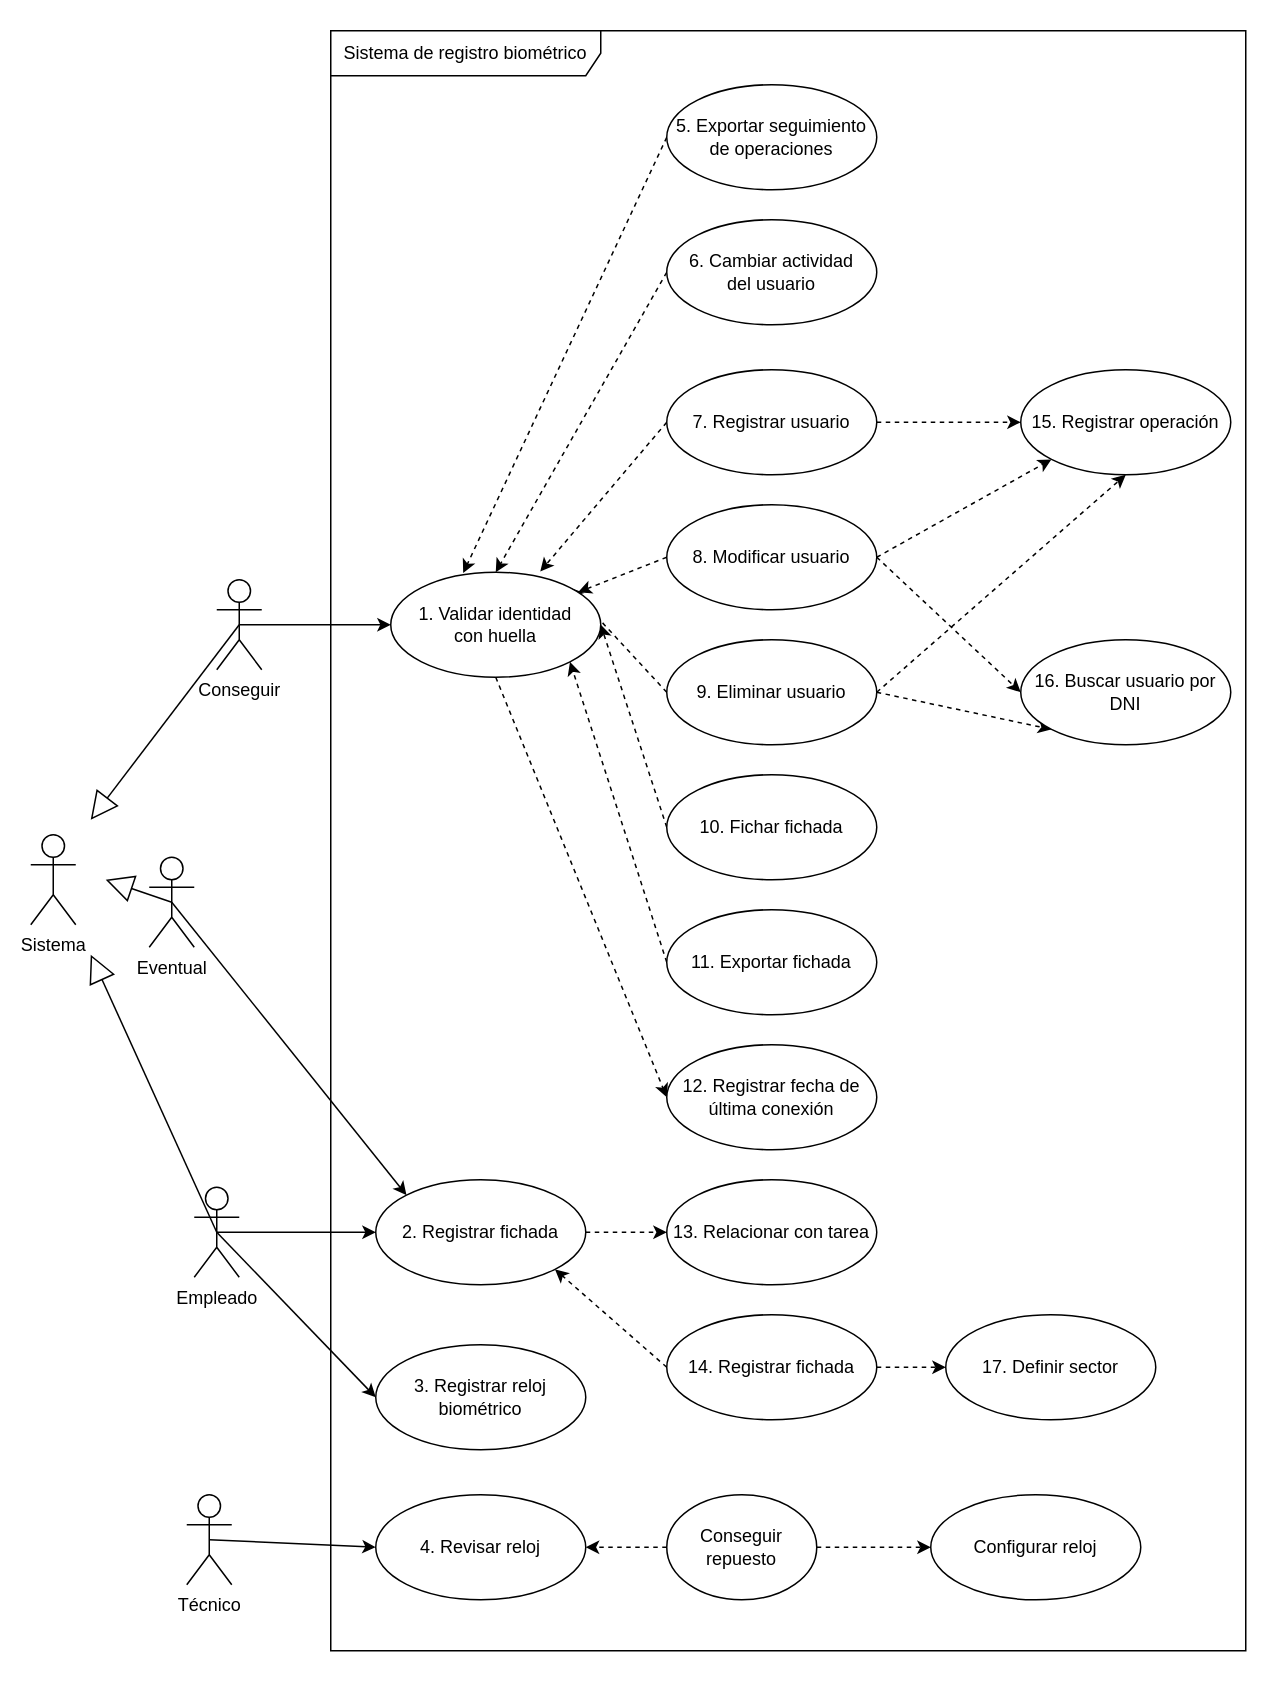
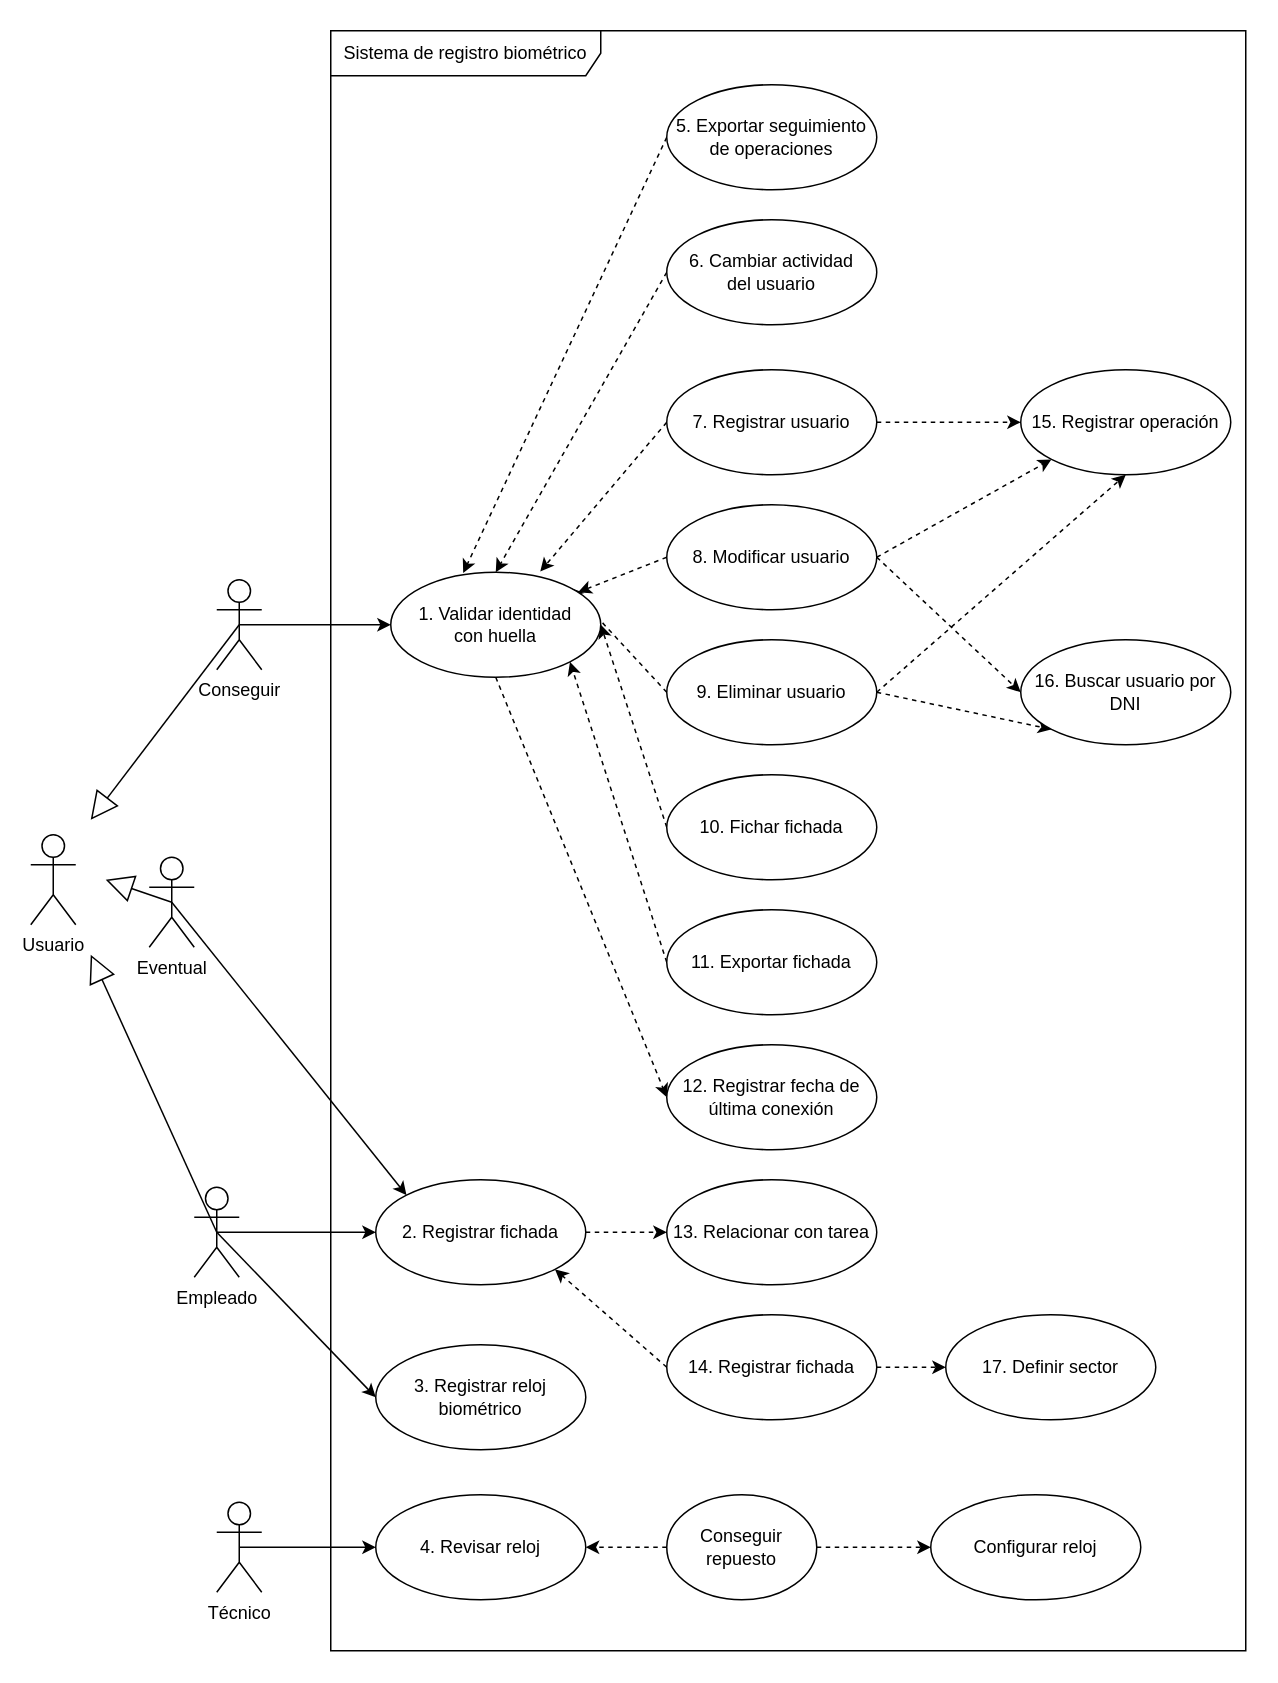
node "Sistema": label "Sistema" -> "Usuario"
node "Técnico": moved (209, 1540) -> (239, 1547)
